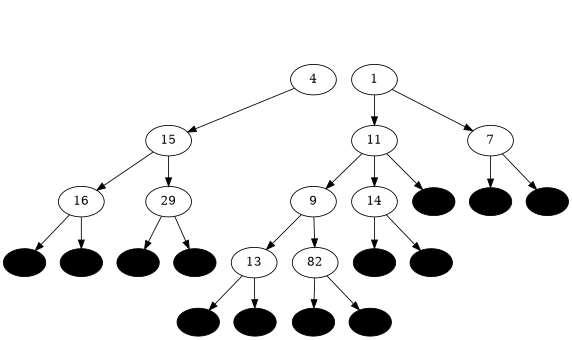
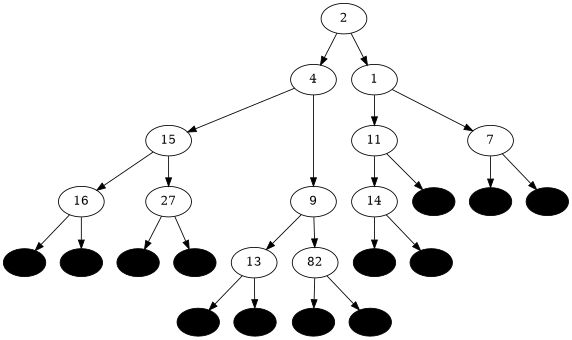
node "2": added
edge "11" -> "9": now "4" -> "9"
node "29": label "29" -> "27"
